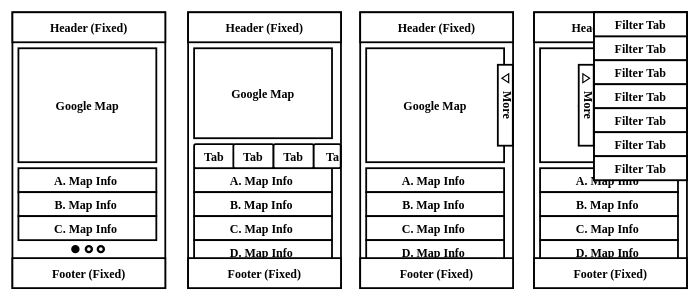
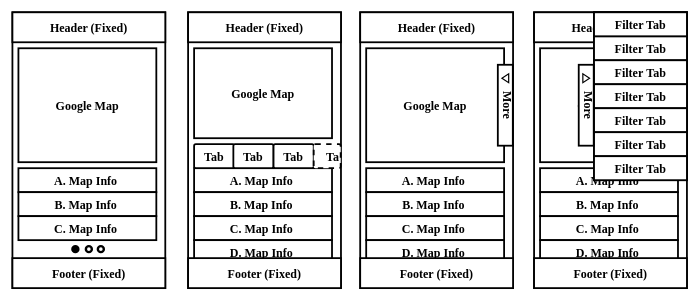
node "Ta": style solid -> dashed
